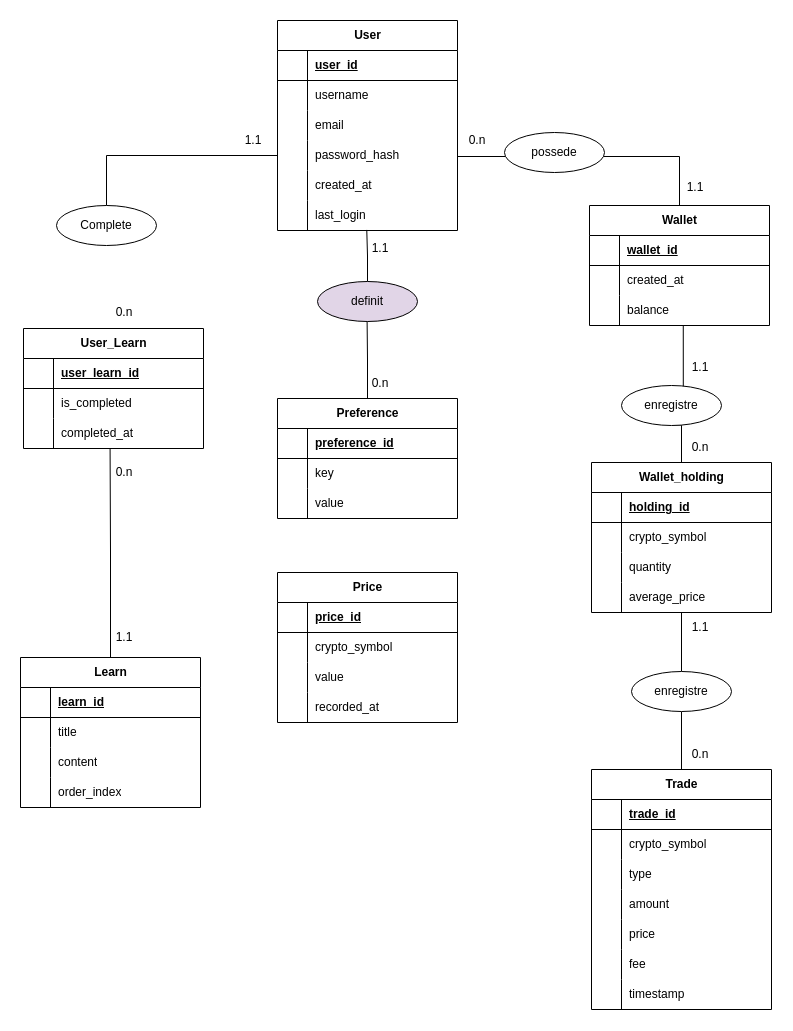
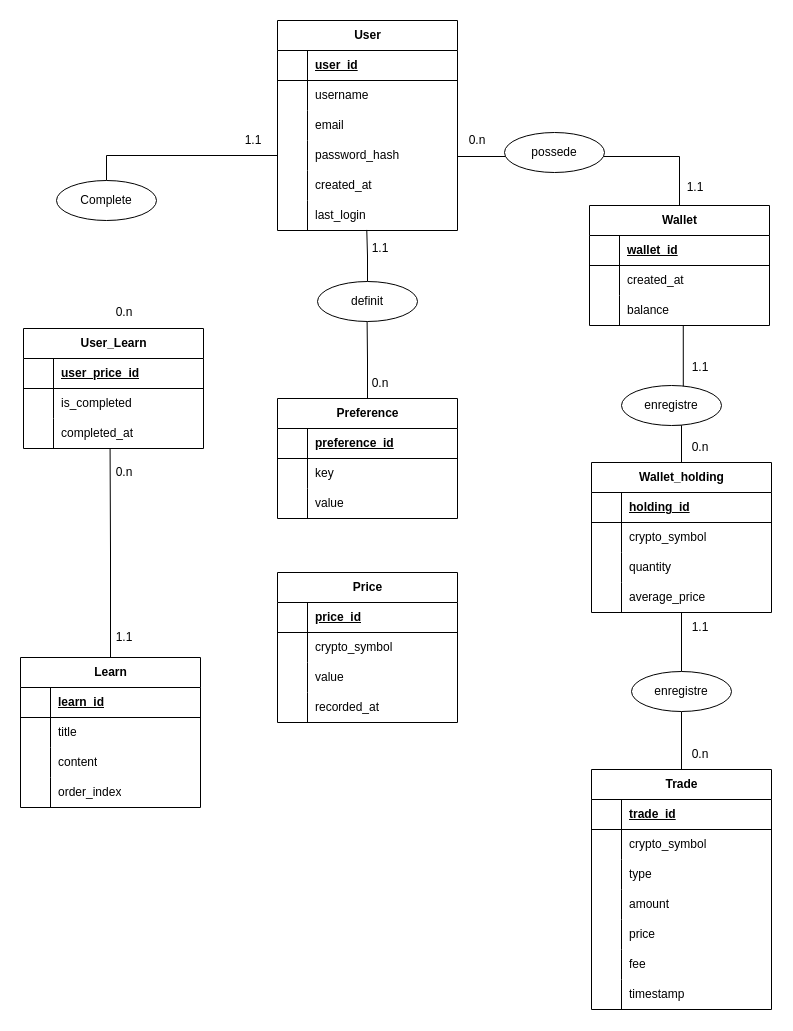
node "Complete": moved (107, 226) -> (107, 201)
node "definit": fillcolor #e1d5e7 -> #ffffff
node "user_learn_id": label "user_learn_id" -> "user_price_id"
